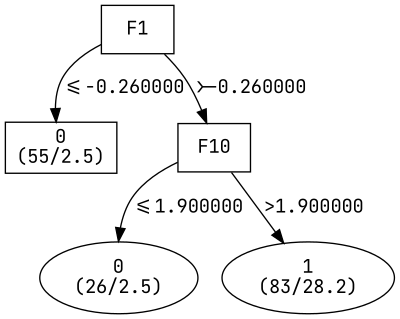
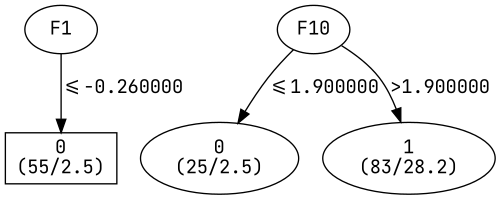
node "F1": shape box -> ellipse
edge "F1" -> "F10": removed, label ">-0.260000"
node "F10": shape box -> ellipse
node "0 (26/2.5)": label "0 (26/2.5)" -> "0 (25/2.5)"
